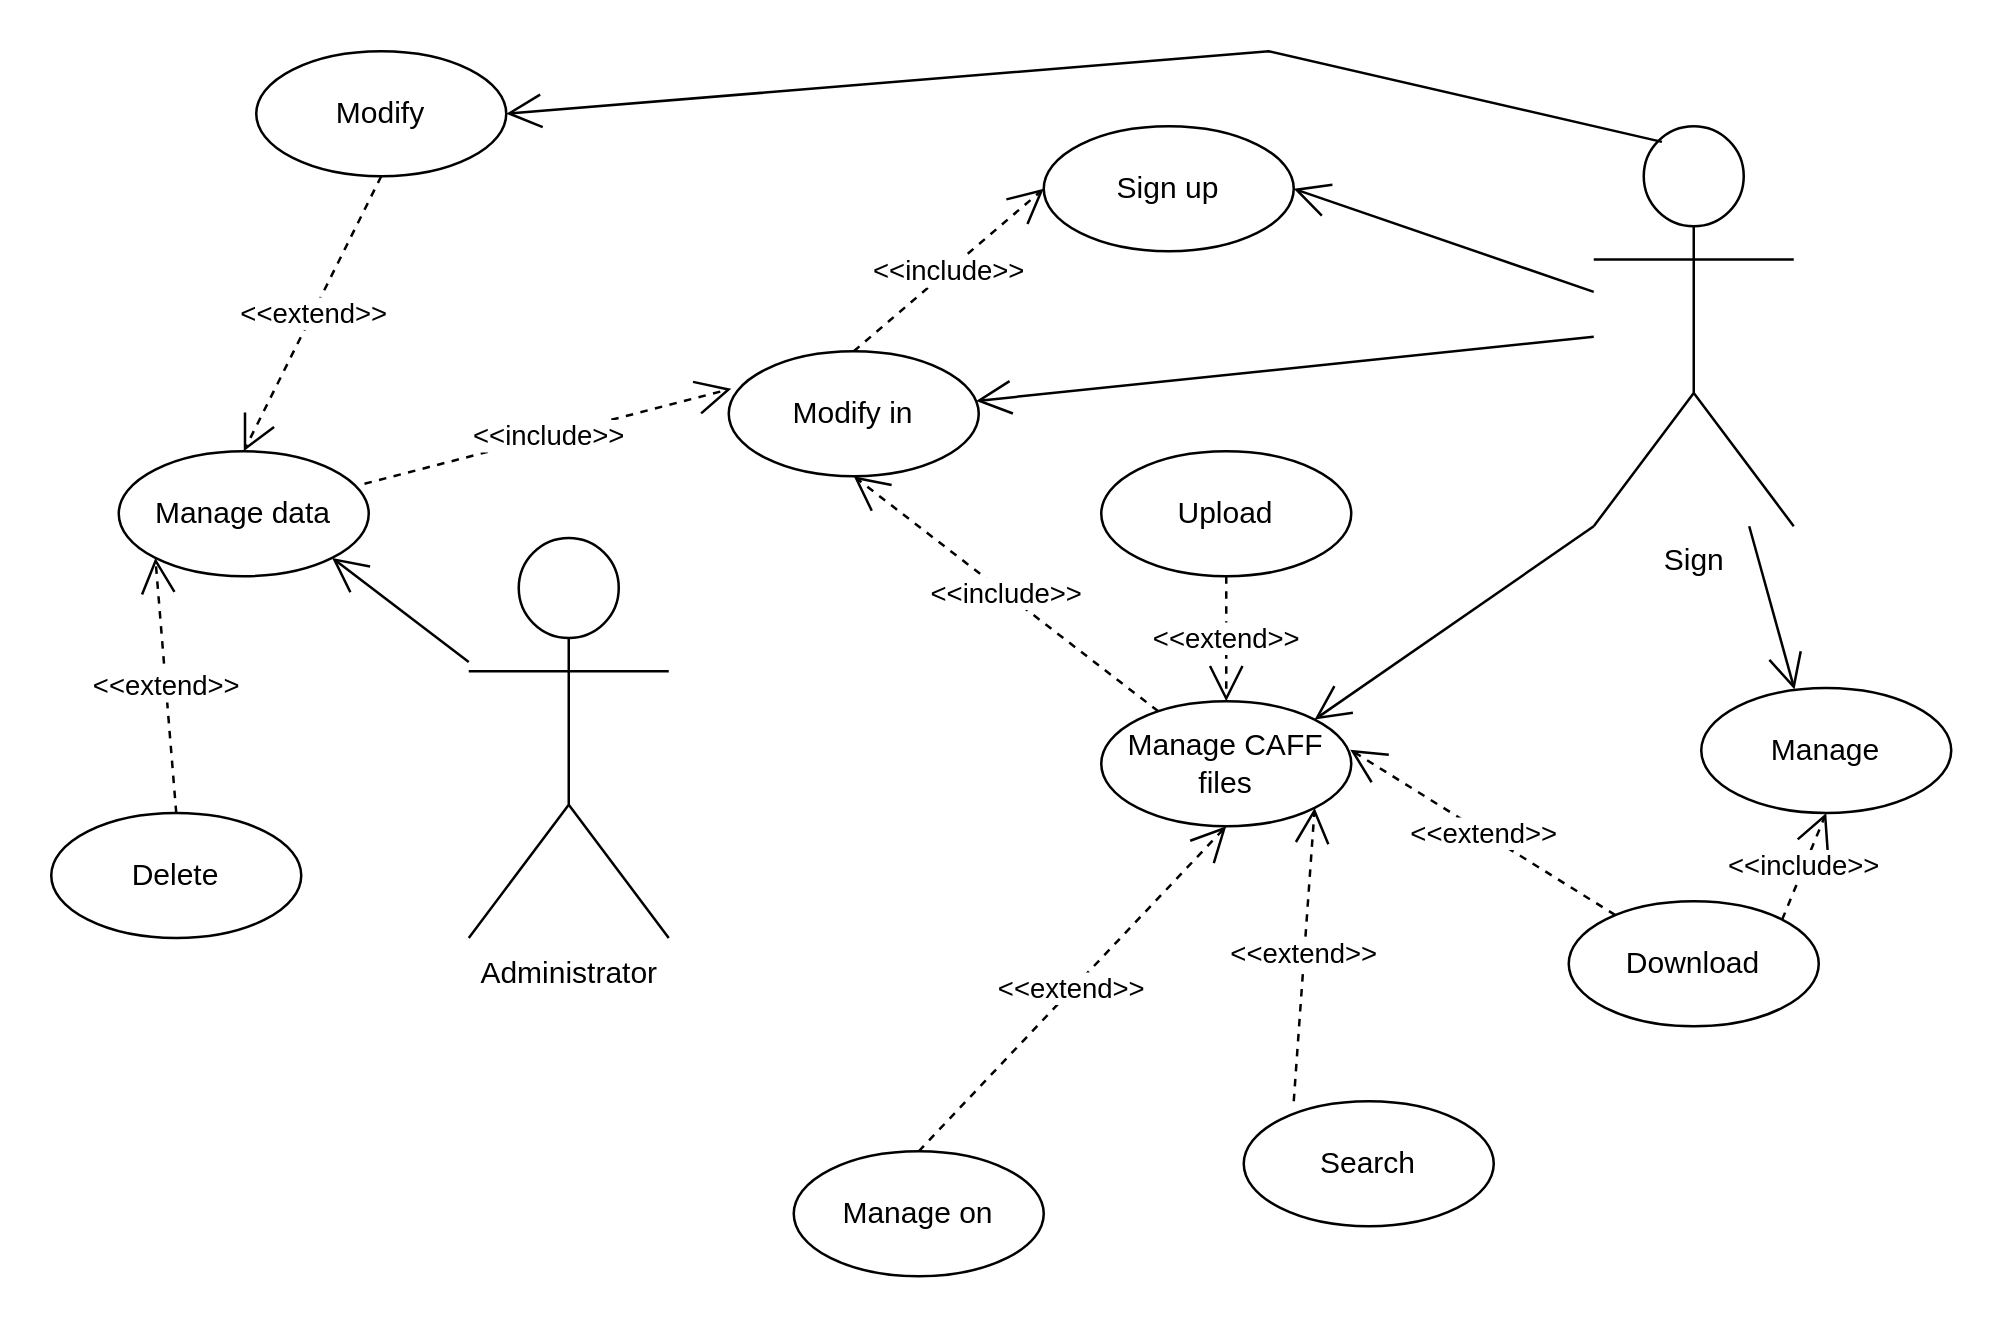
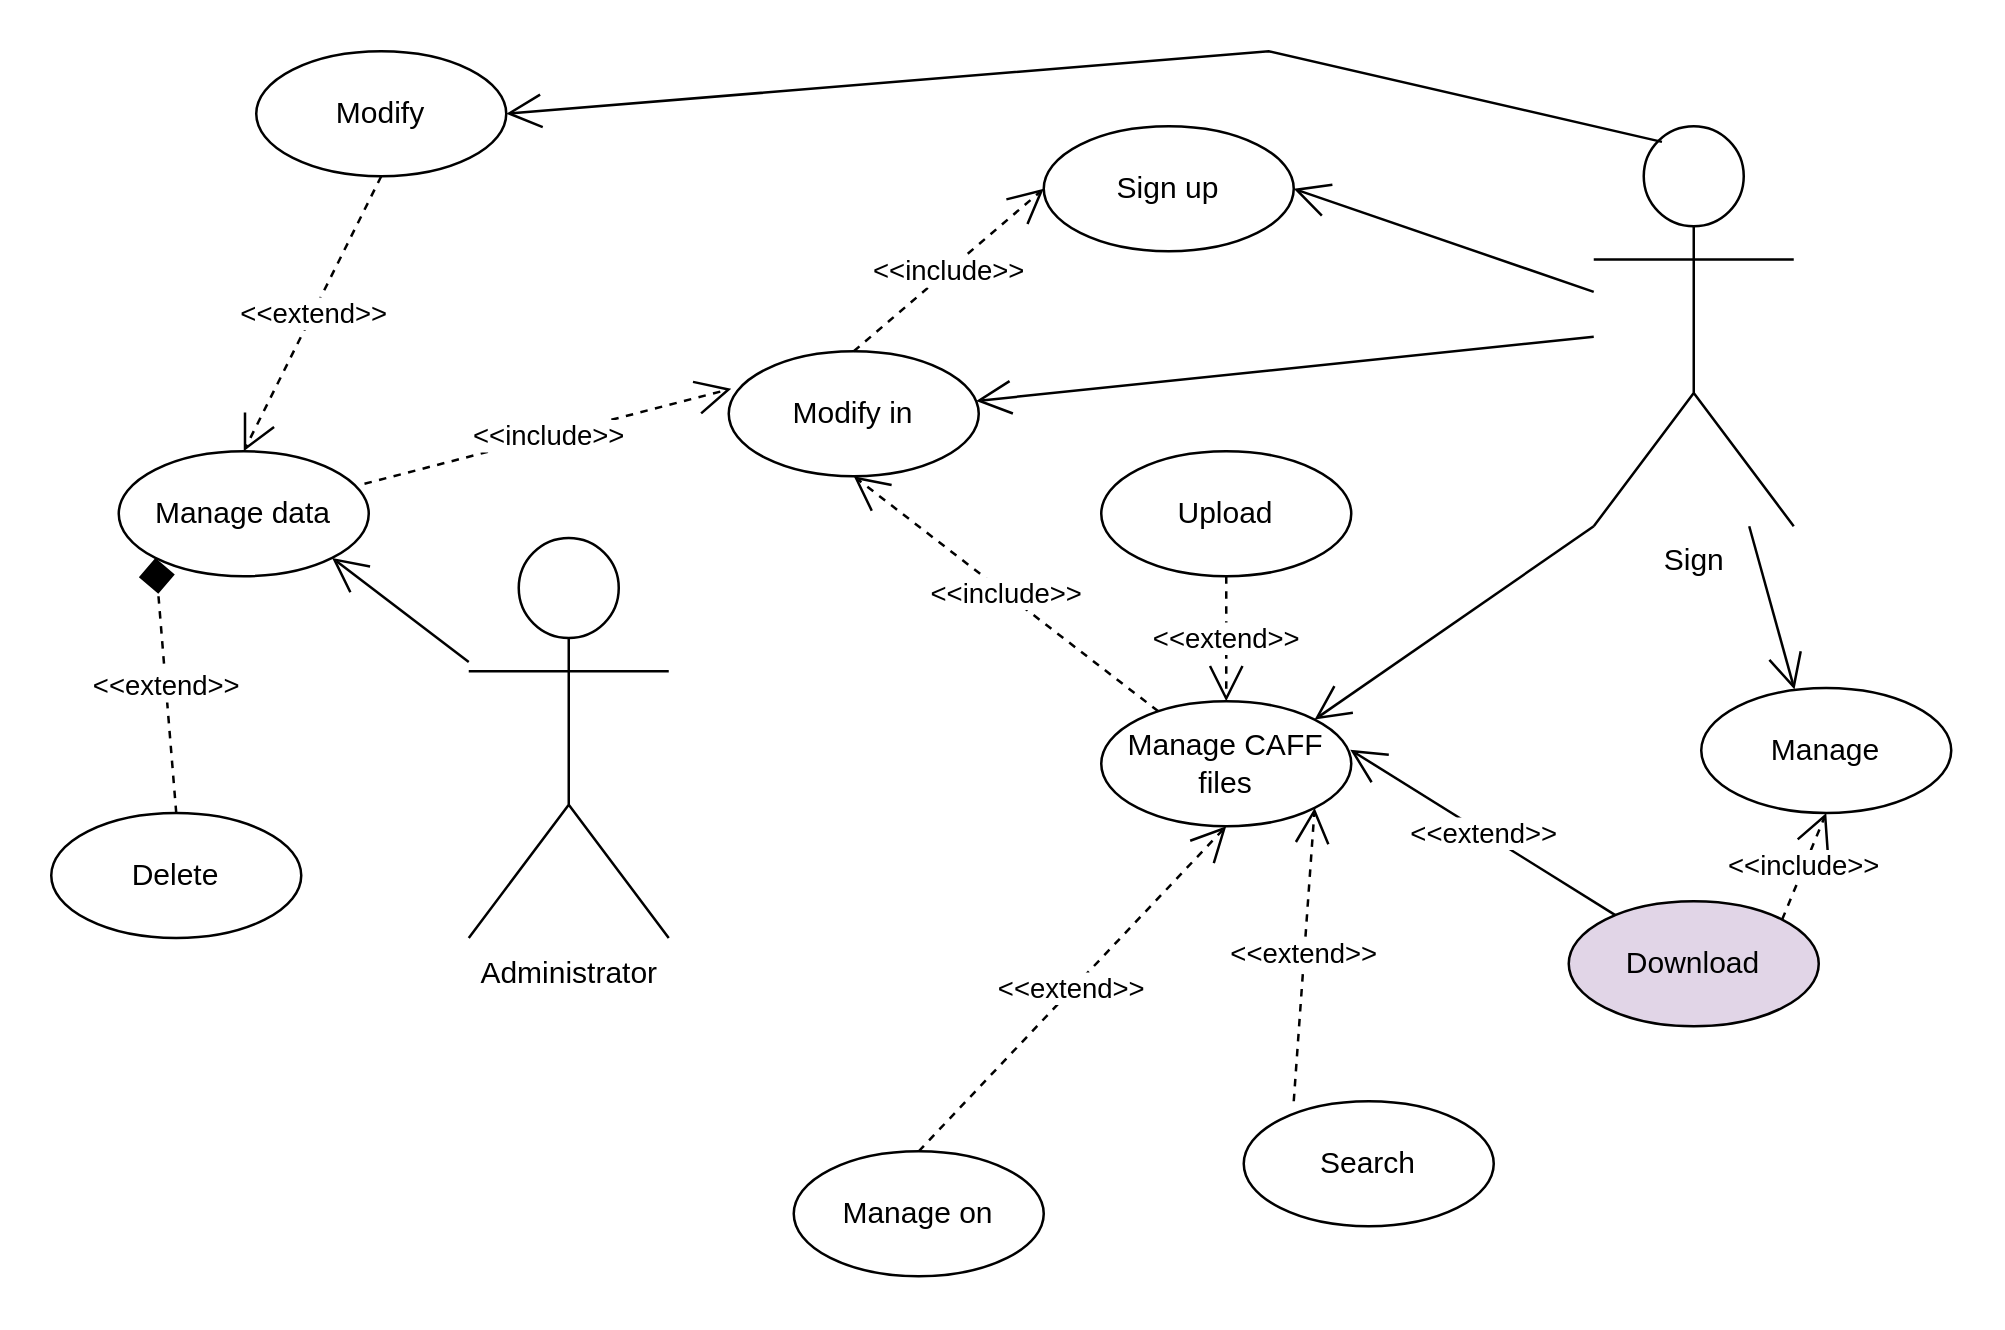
edge "Delete" -> "Manage data": arrowhead open -> diamond
edge "Download" -> "Manage CAFF files": style dashed -> solid
node "Download": fillcolor #ffffff -> #e1d5e7
